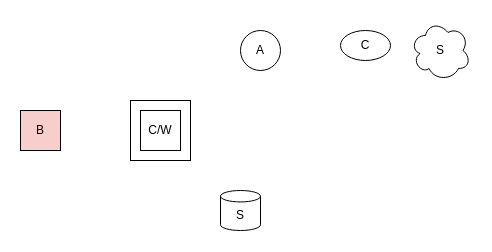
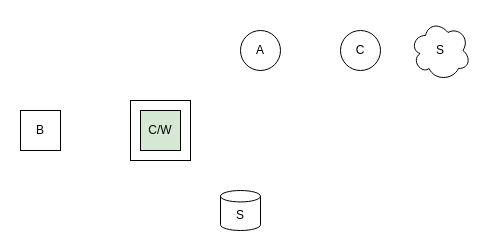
node "C": size 50x30 -> 40x40
node "B": fillcolor #f8cecc -> #ffffff
node "C/W": fillcolor #ffffff -> #d5e8d4
